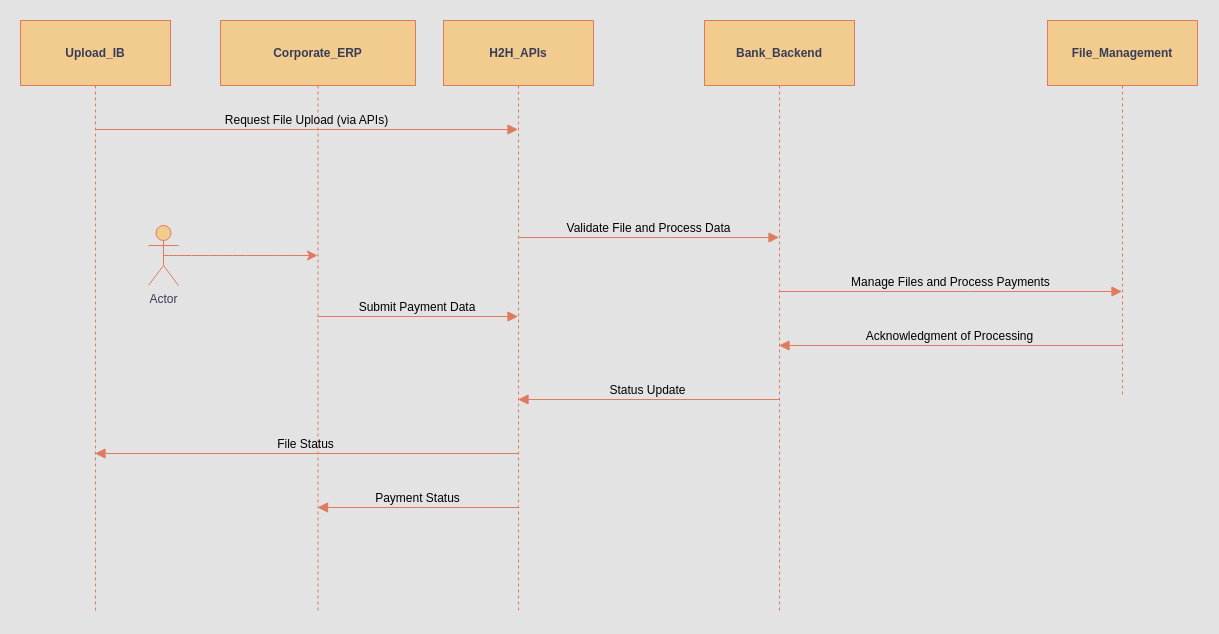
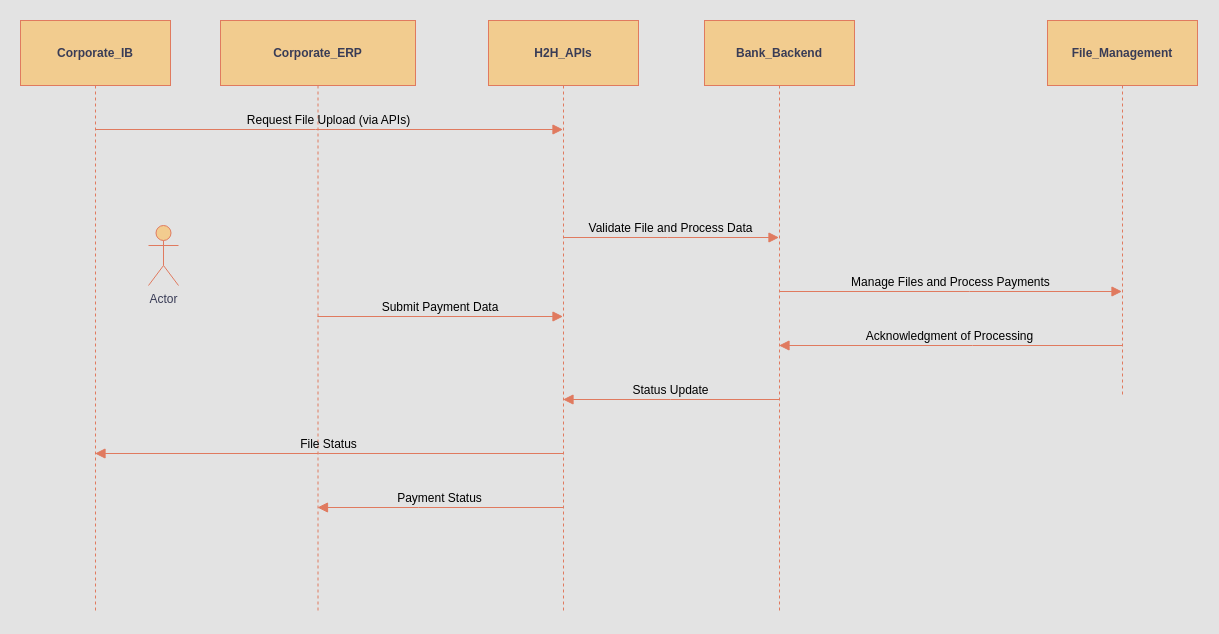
node "Upload_IB": label "Upload_IB" -> "Corporate_IB"
edge "Actor" -> "Corporate_ERP": removed
node "H2H_APIs": moved (519, 317) -> (564, 317)
